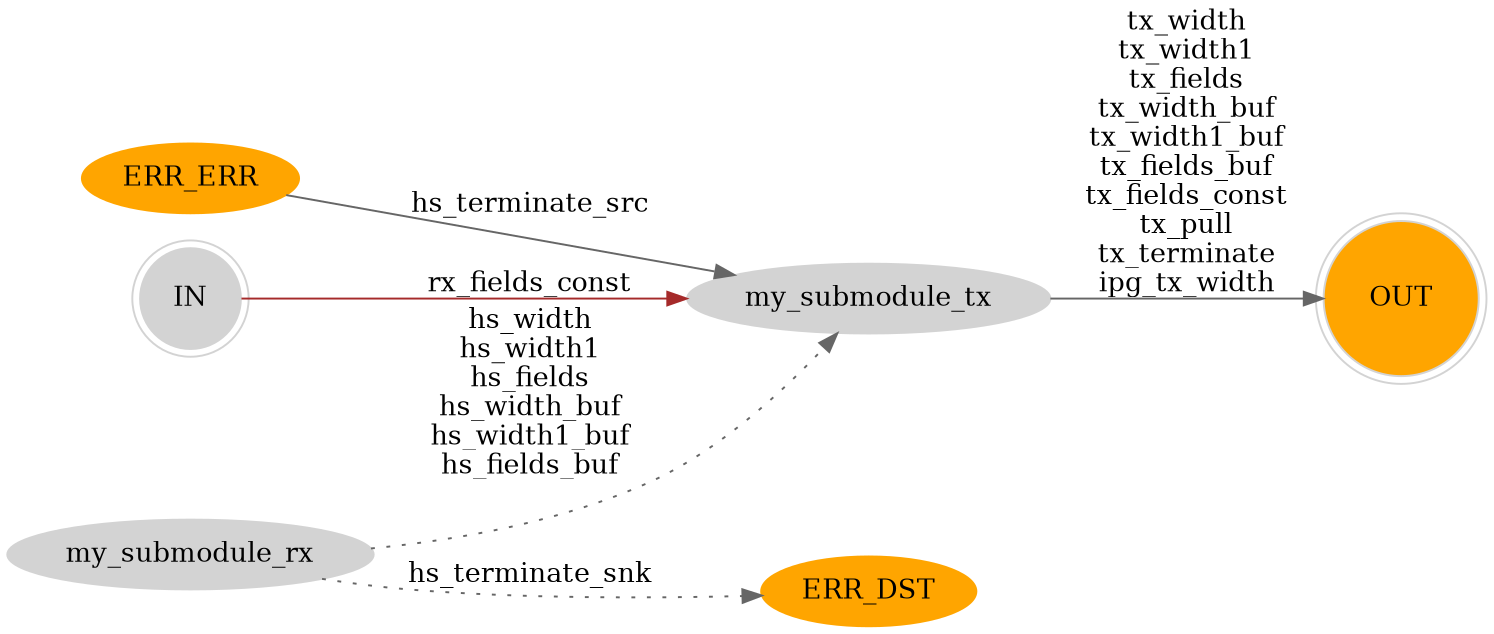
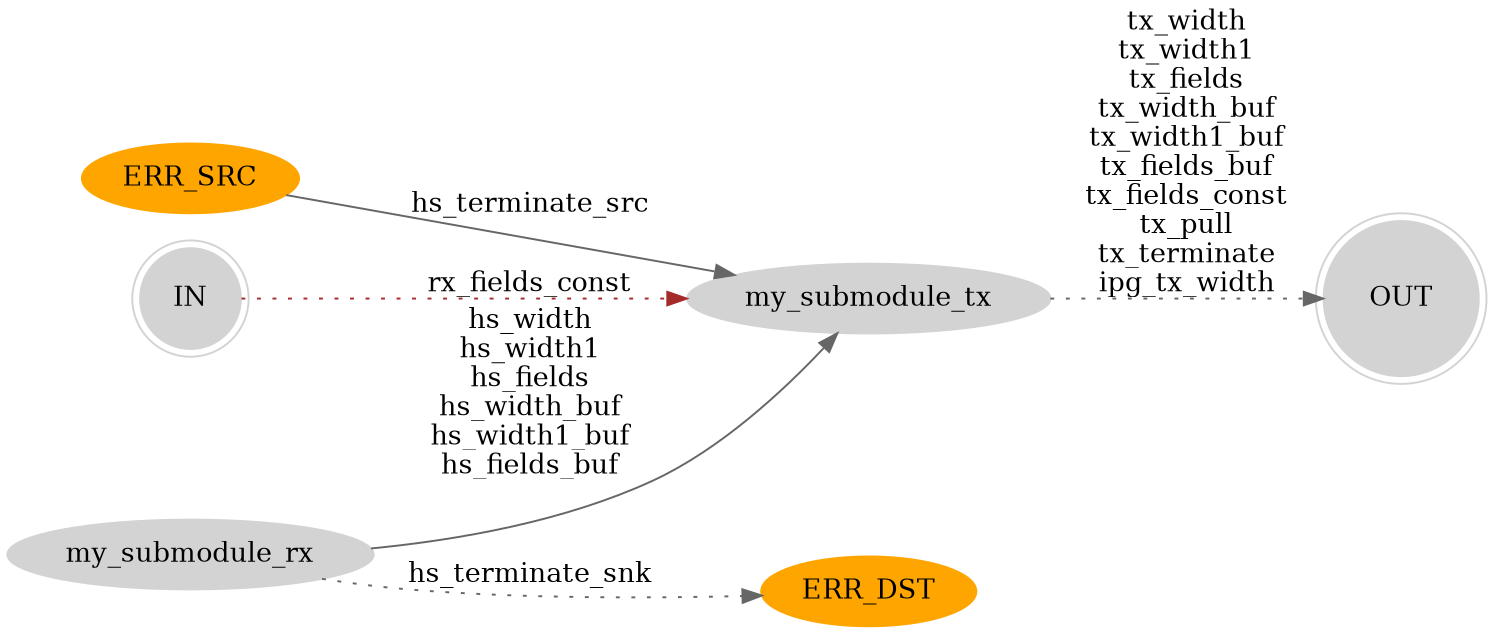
node "ERR_ERR": label "ERR_ERR" -> "ERR_SRC"
edge "IN" -> "my_submodule_tx": style solid -> dotted
edge "my_submodule_tx" -> "OUT": style solid -> dotted
node "OUT": fillcolor orange -> lightgray
edge "my_submodule_rx" -> "my_submodule_tx": style dotted -> solid
